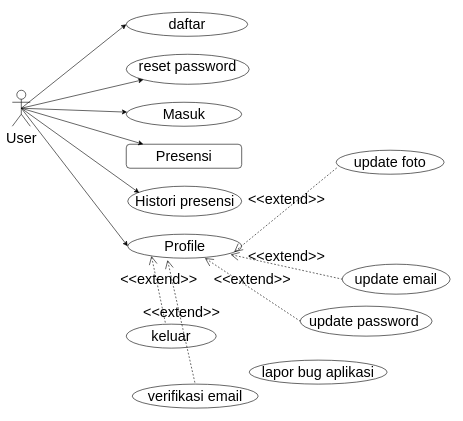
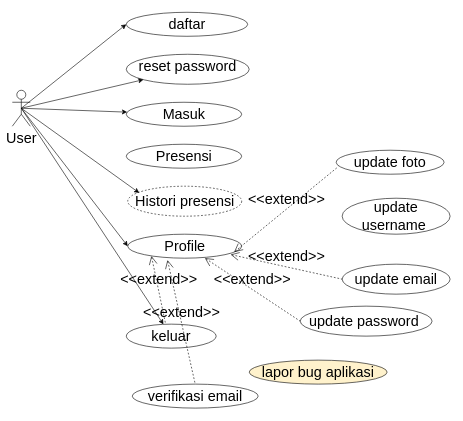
edge "User" -> "Presensi": now "User" -> "keluar"
node "Presensi": shape rounded rectangle -> ellipse
node "Histori presensi": style solid -> dashed
node "update username": added
node "lapor bug aplikasi": fillcolor #ffffff -> #fff2cc
